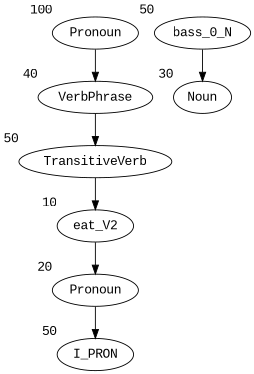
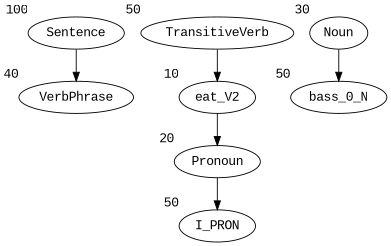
node "Pronoun 100": label "Pronoun 100" -> "Sentence 100"
edge "bass_0_N 50" -> "Noun 30": reversed
edge "VerbPhrase 40" -> "TransitiveVerb 50": removed
